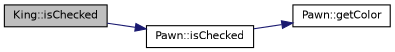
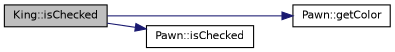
edge "Pawn::isChecked" -> "Pawn::getColor": now "King::isChecked" -> "Pawn::getColor"
